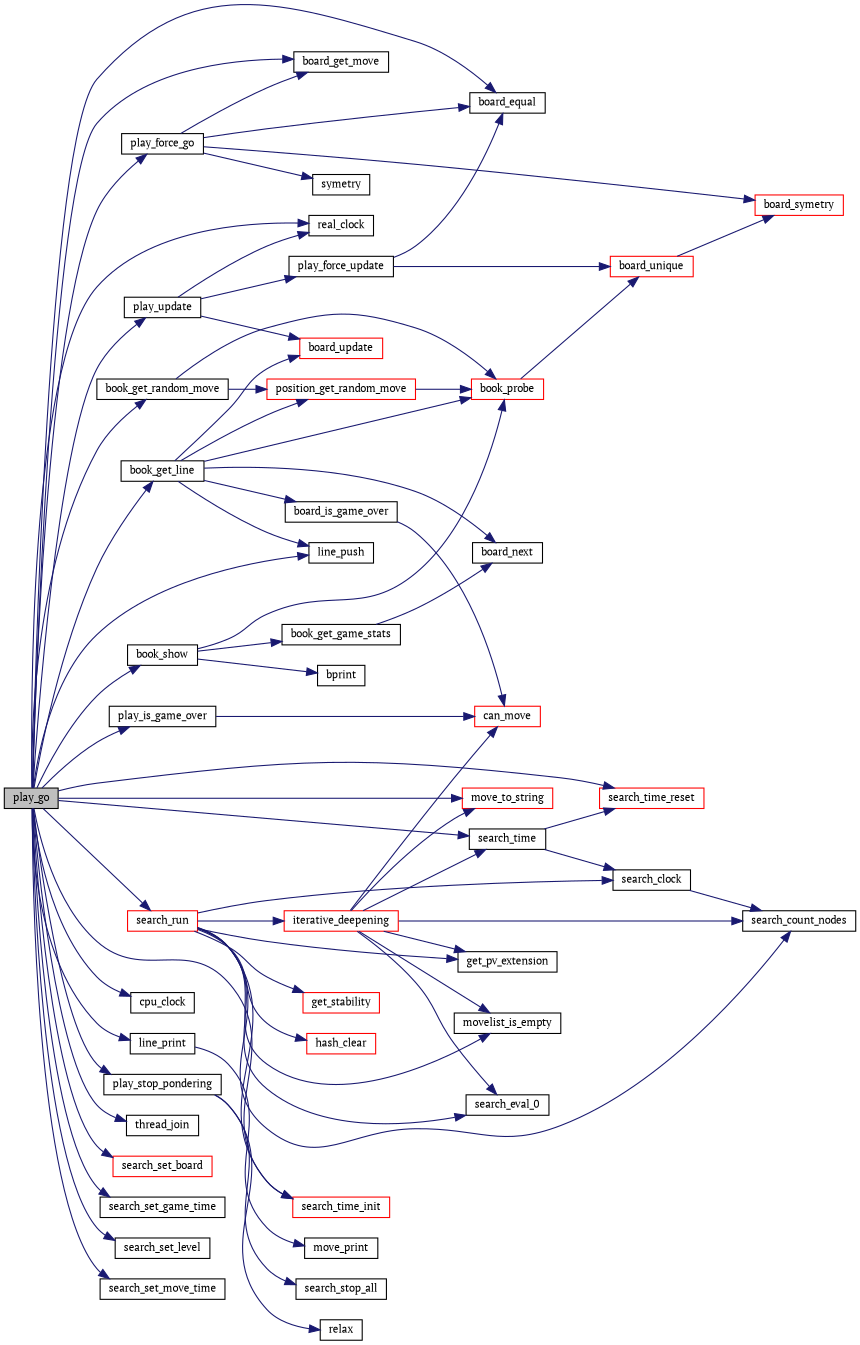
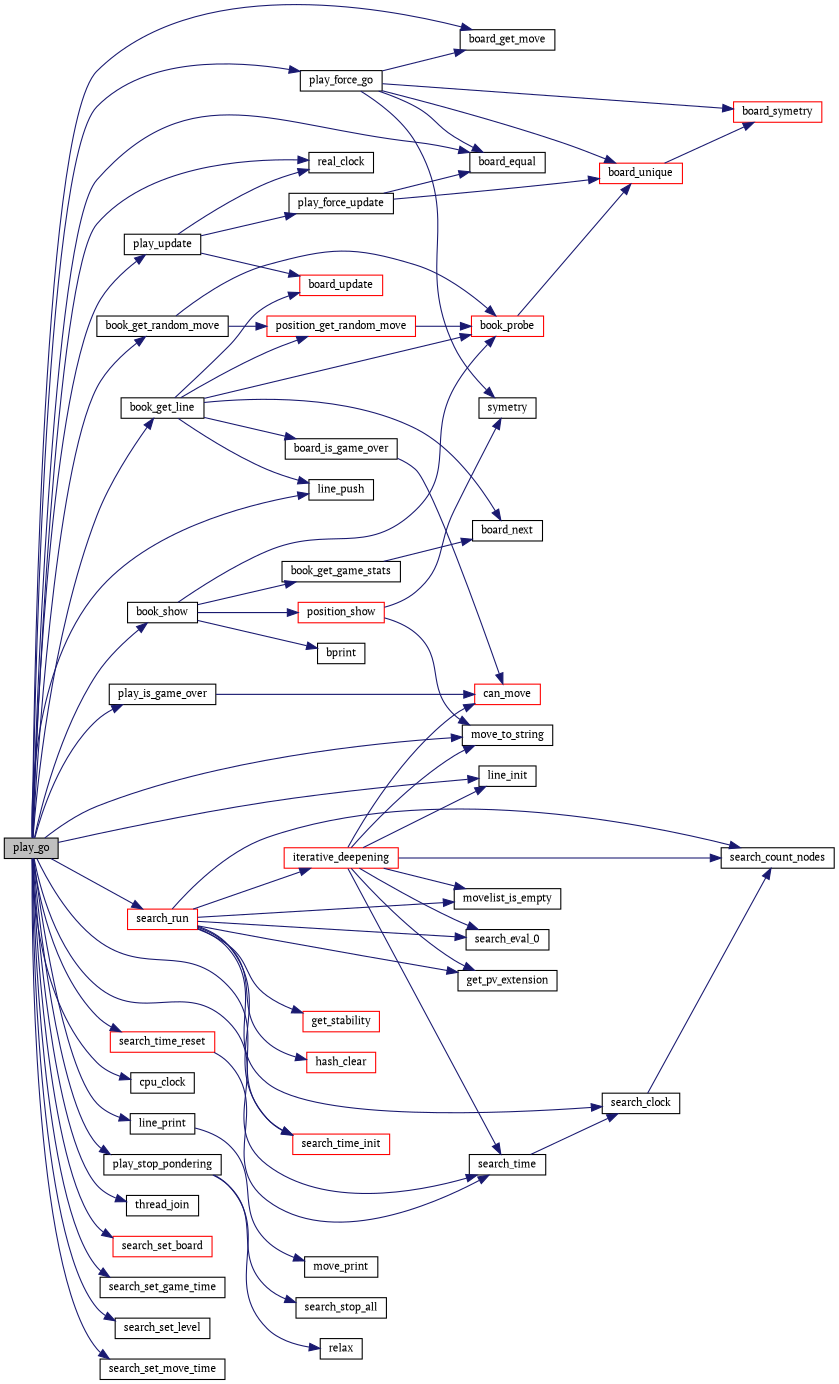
edge "play_force_go" -> "board_unique": added
node "position_show": added
node "line_init": added
node "move_to_string": color red -> black
edge "search_time" -> "search_time_reset": reversed
